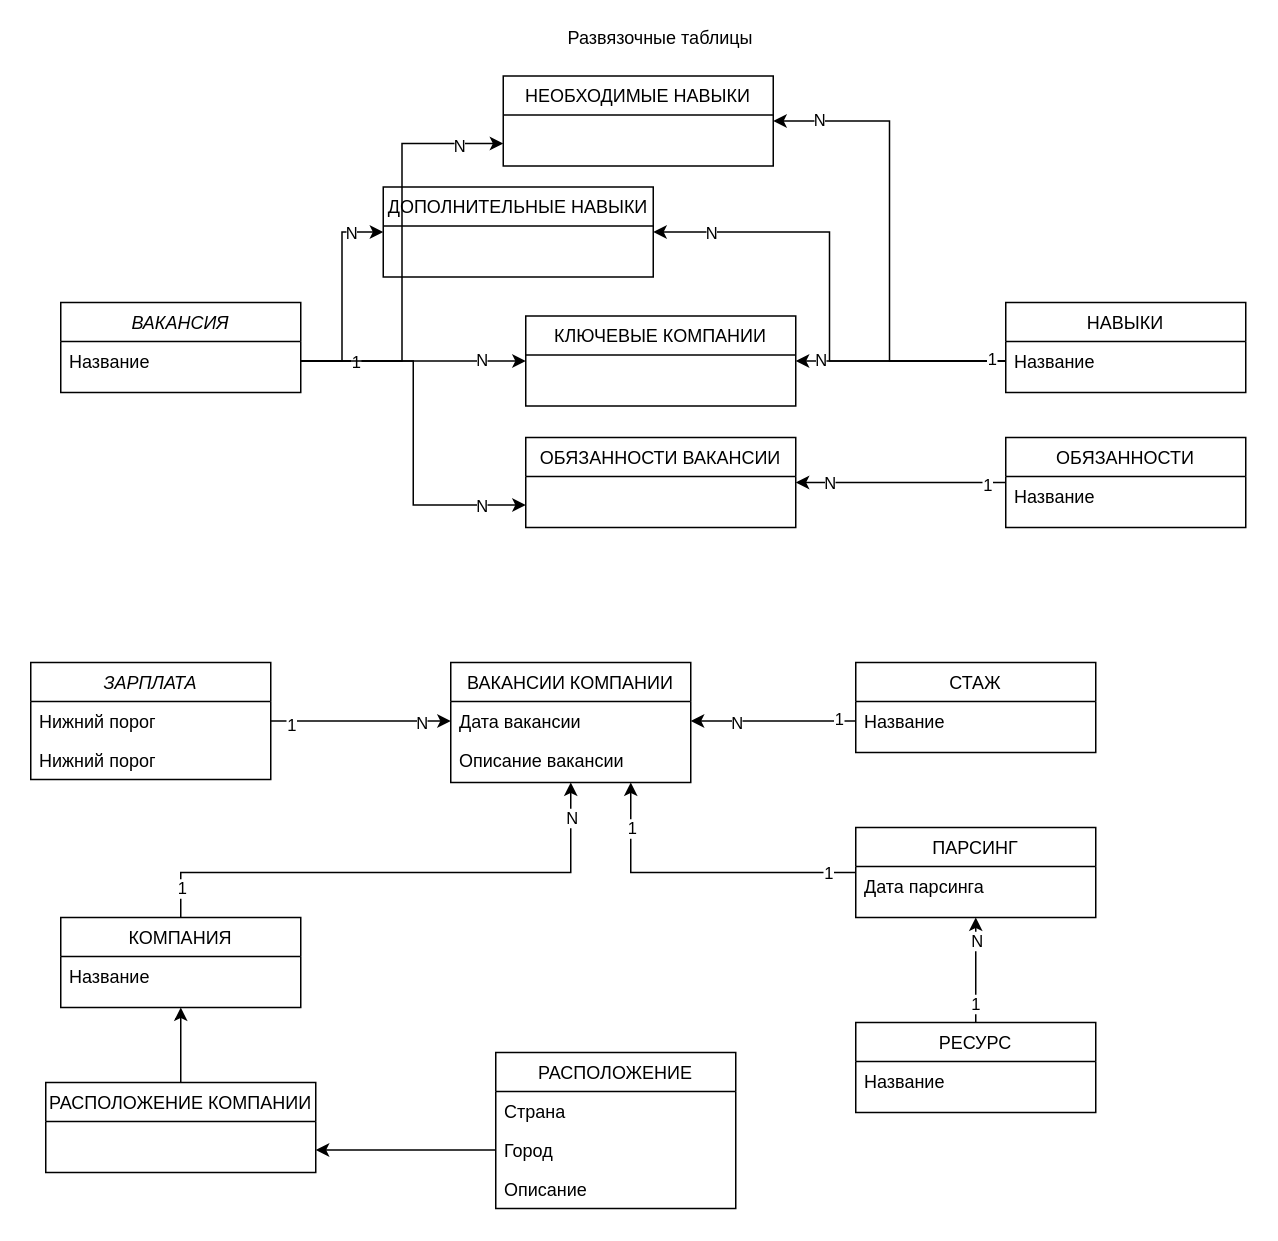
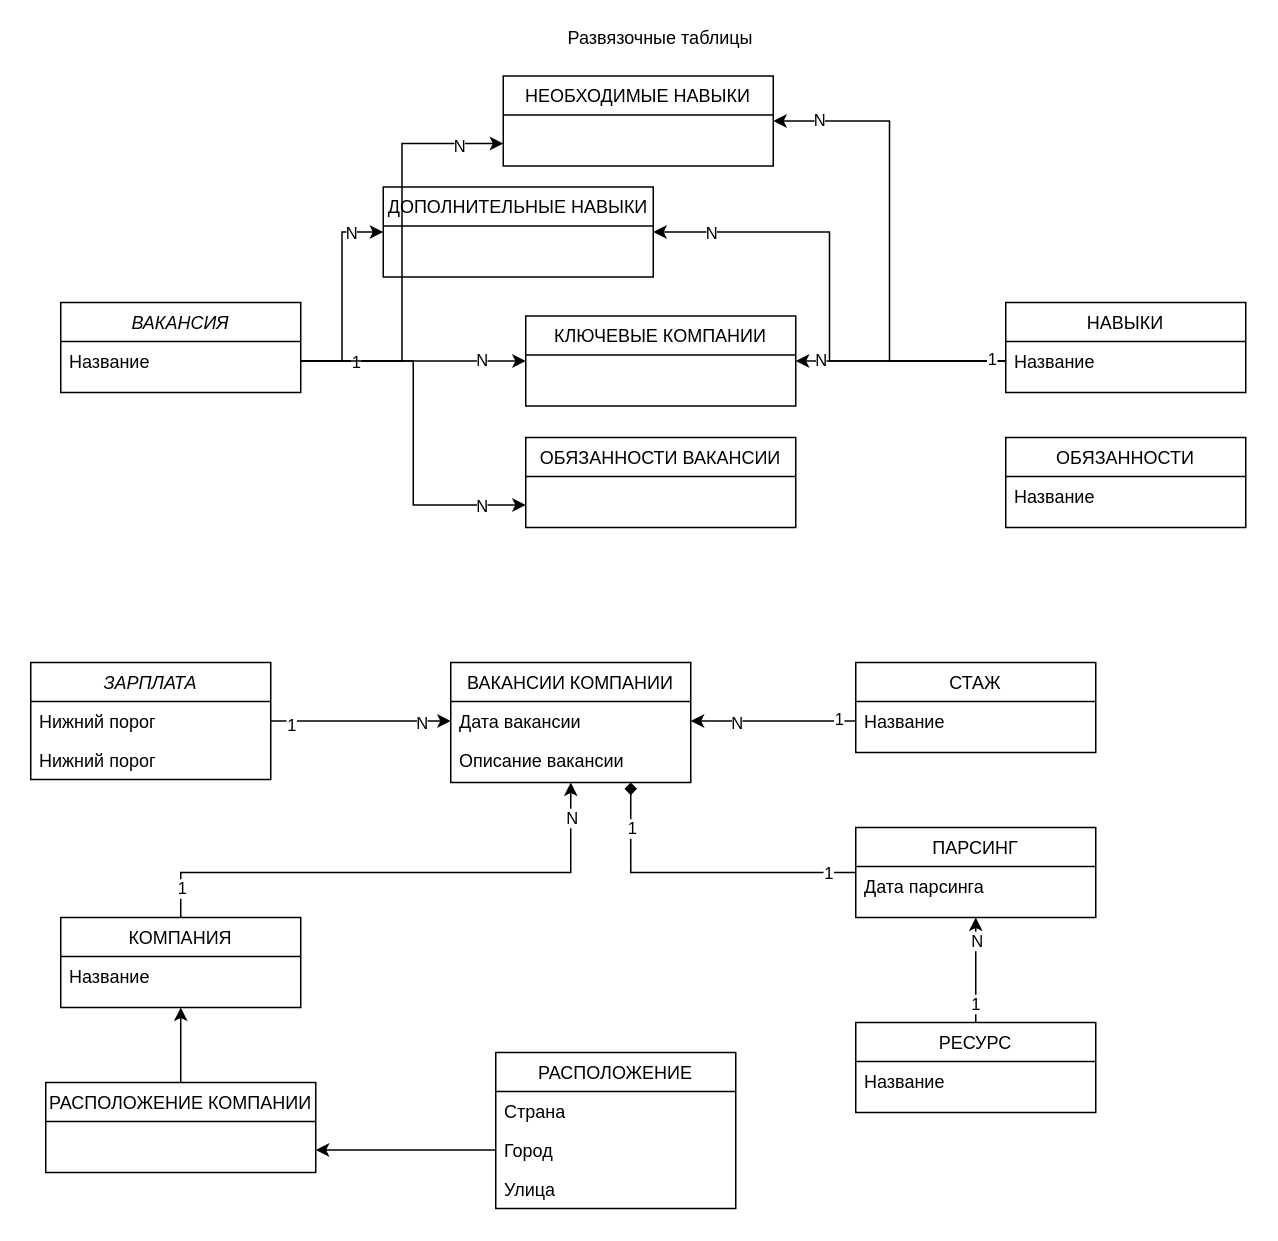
edge "ОБЯЗАННОСТИ" -> "ОБЯЗАННОСТИ ВАКАНСИИ": removed, labels "1", "N"
edge "ПАРСИНГ" -> "ВАКАНСИИ КОМПАНИИ": arrowhead classic -> diamond
node "Описание": label "Описание" -> "Улица"
